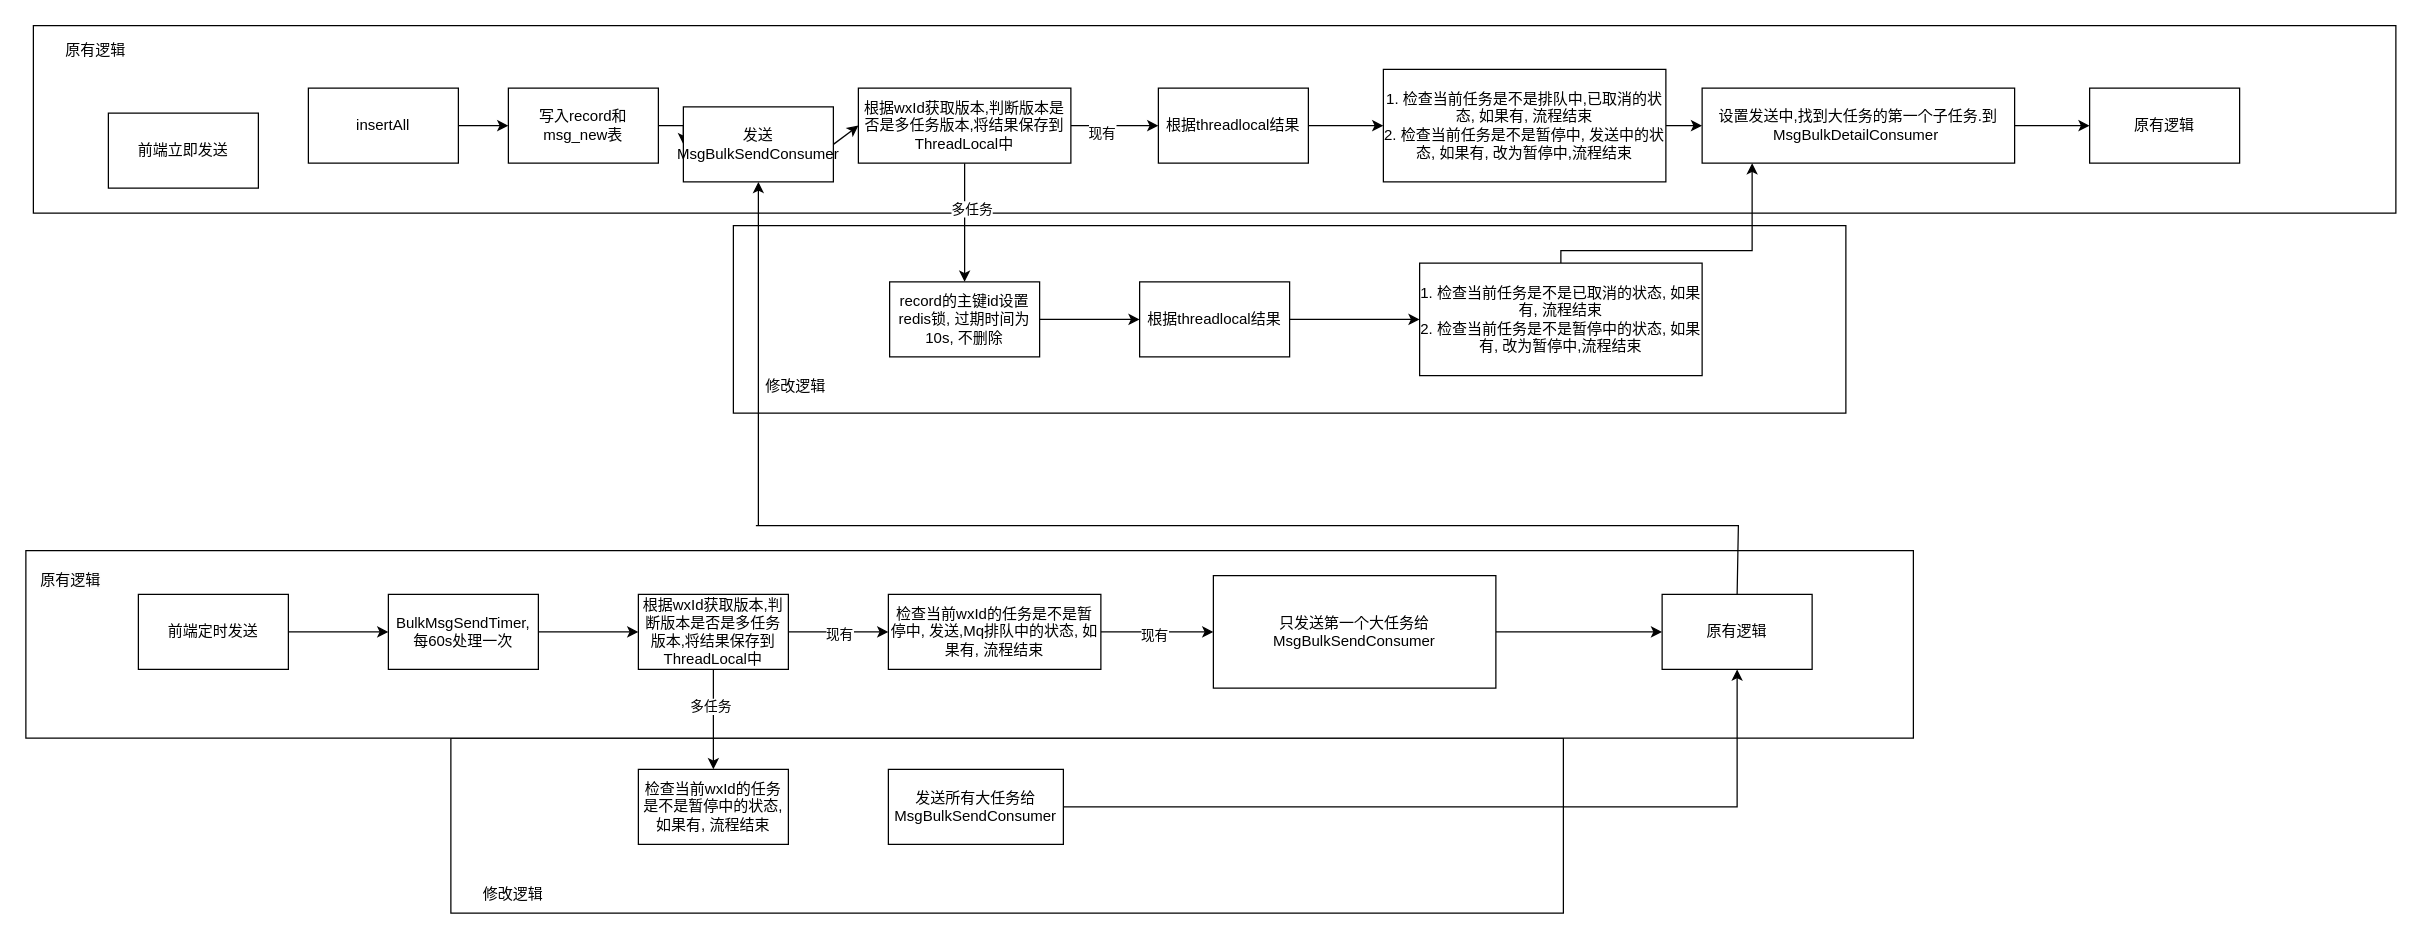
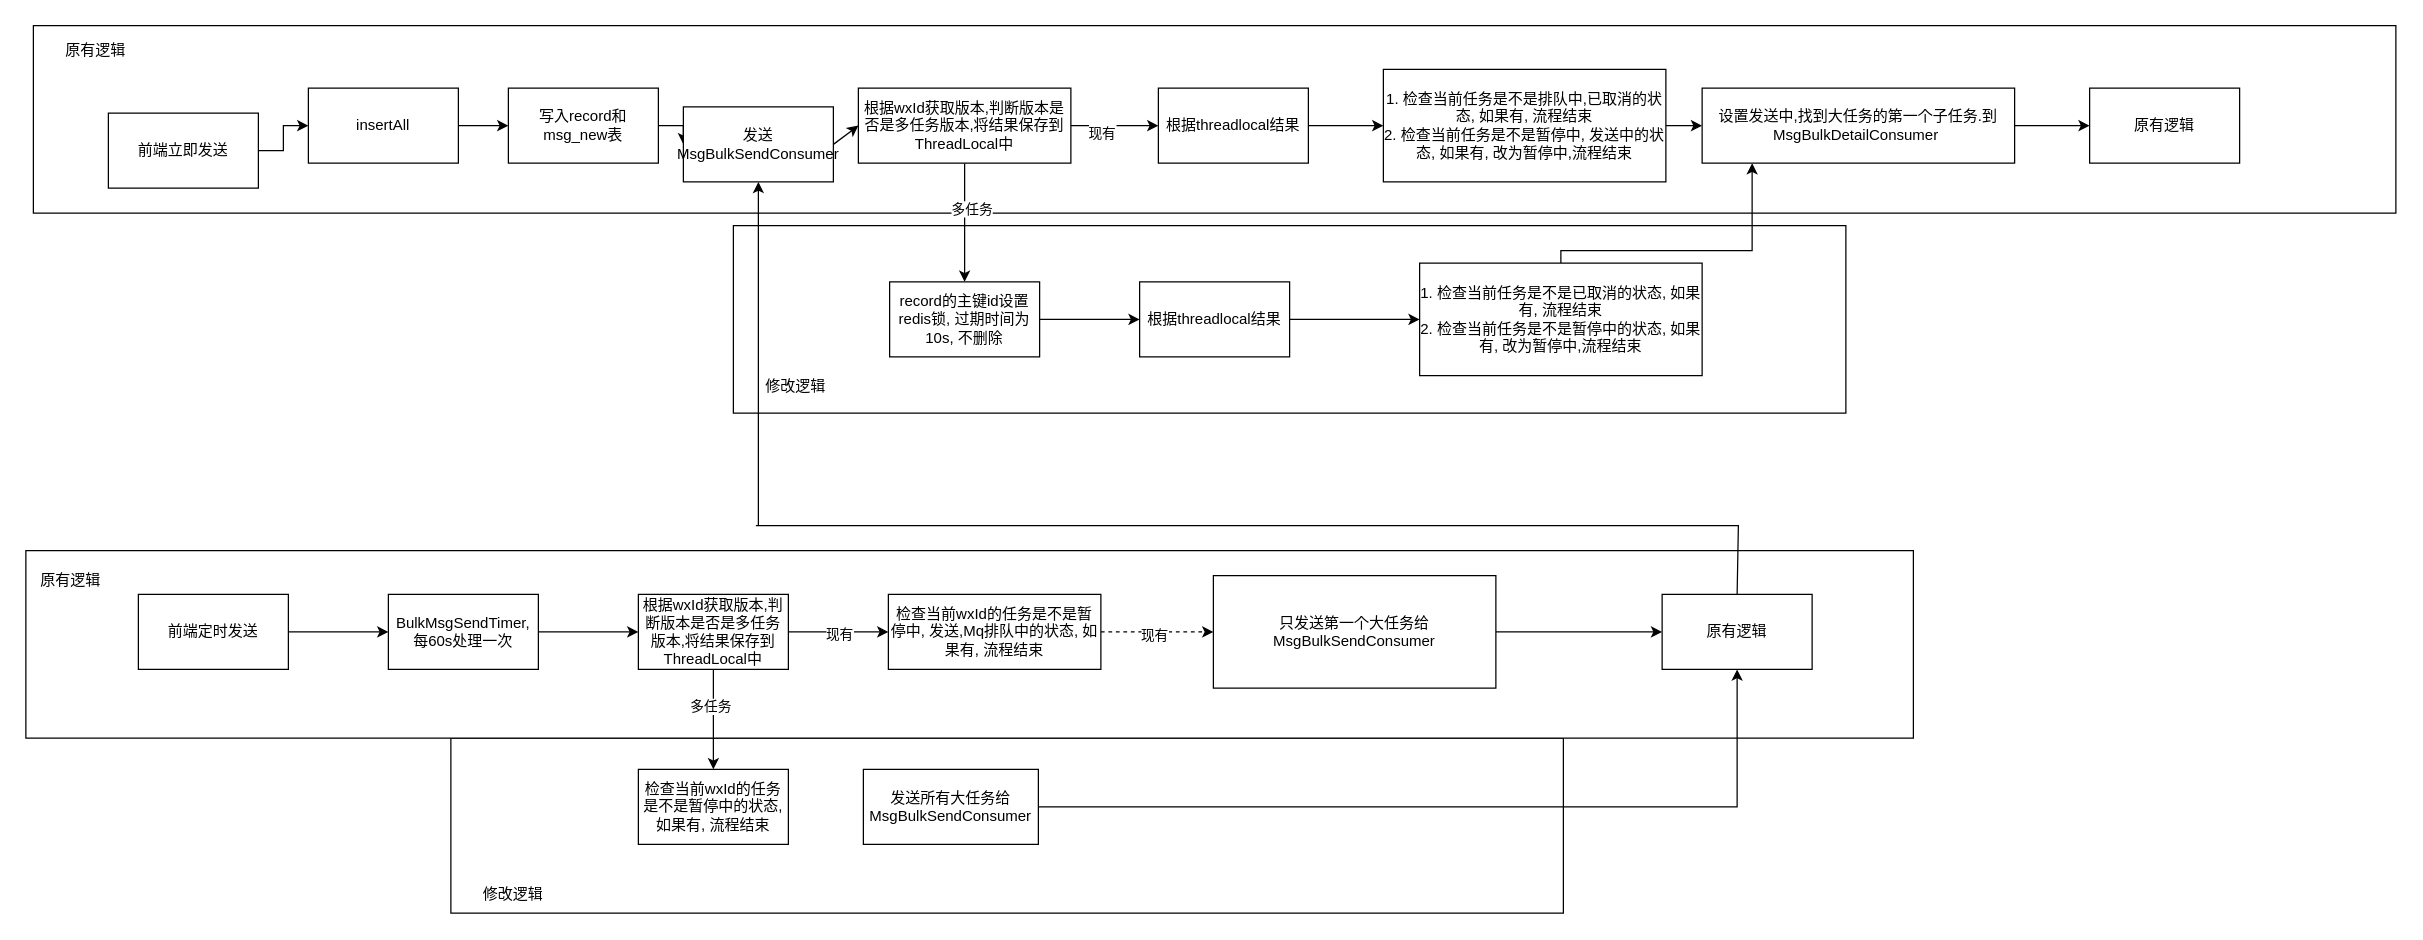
edge "前端立即发送" -> "insertAll": added
edge "检查当前wxId的任务是不是暂停中, 发送,Mq排队中的状态, 如果有, 流程结束" -> "只发送第一个大任务给MsgBulkSendConsumer": style solid -> dashed
node "发送所有大任务给MsgBulkSendConsumer": moved (976, 807) -> (951, 807)
